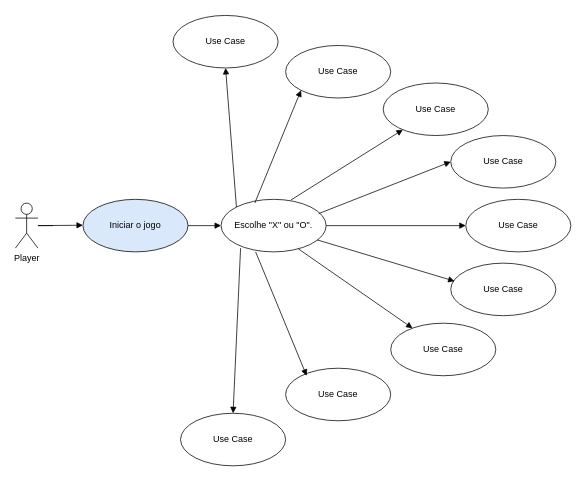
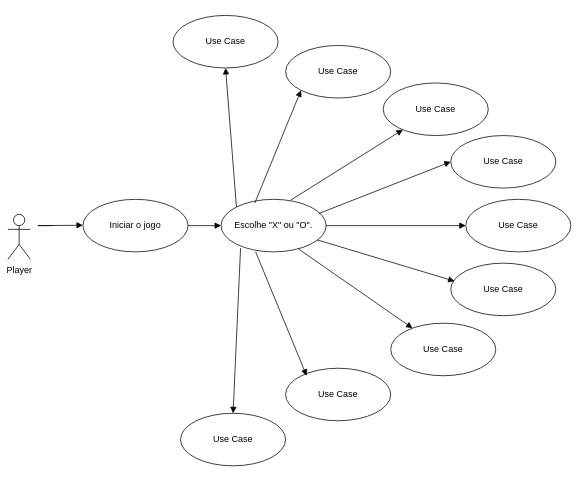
node "Player": moved (27, 225) -> (19, 237)
node "Iniciar o jogo": fillcolor #dae8fc -> #ffffff
